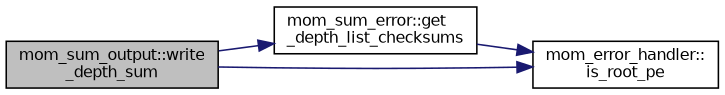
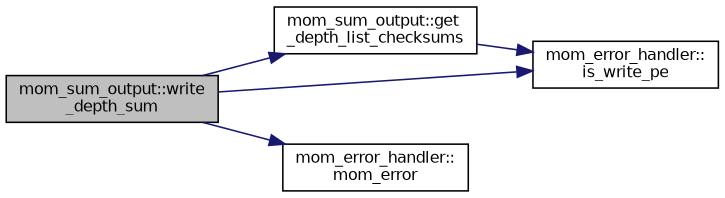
node "mom_sum_error::get _depth_list_checksums": label "mom_sum_error::get _depth_list_checksums" -> "mom_sum_output::get _depth_list_checksums"
node "mom_error_handler:: is_root_pe": label "mom_error_handler:: is_root_pe" -> "mom_error_handler:: is_write_pe"
node "mom_error_handler:: mom_error": added
